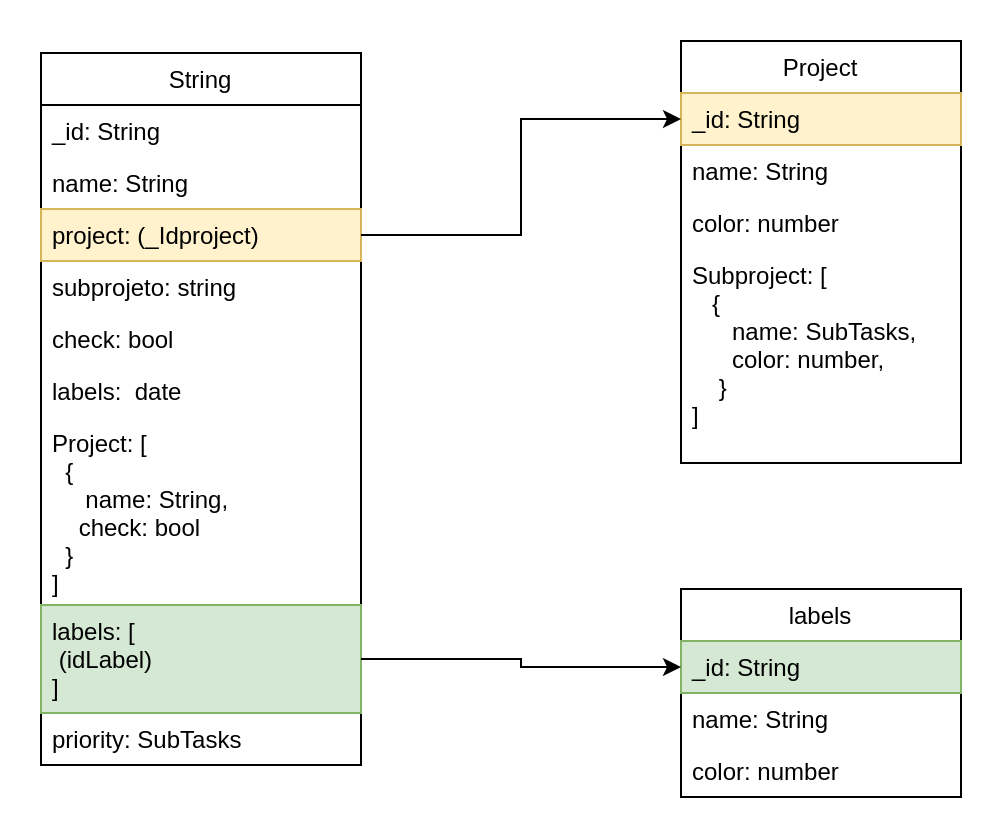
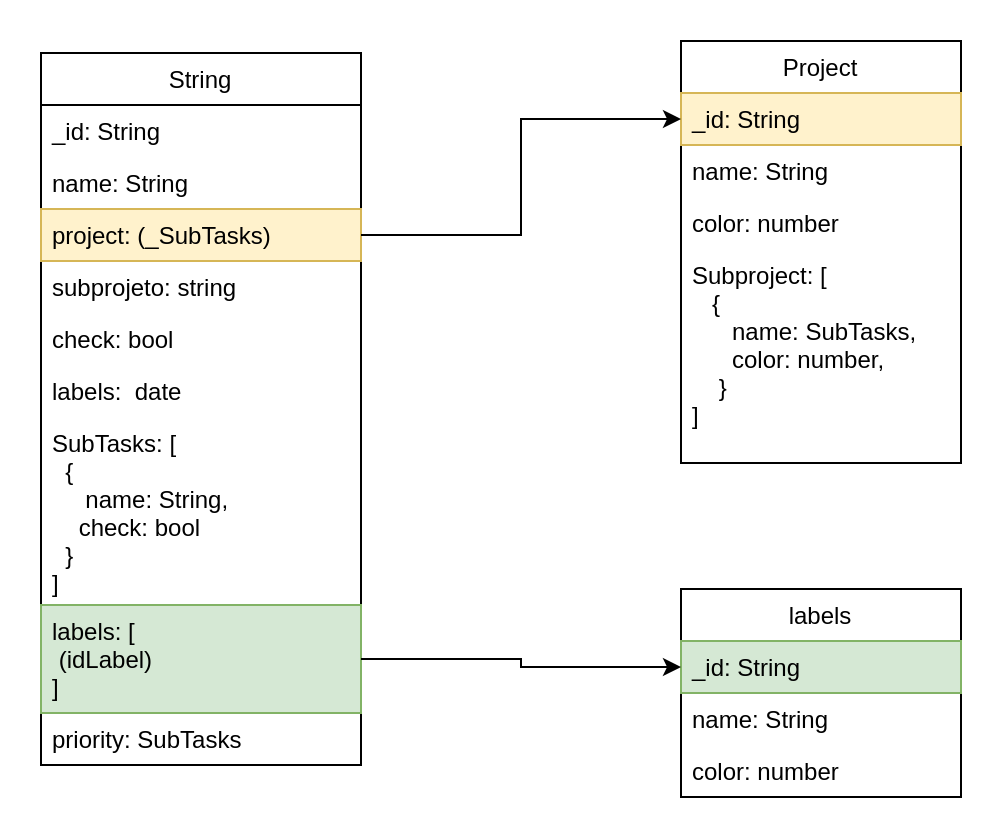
node "project: (_Idproject)": label "project: (_Idproject)" -> "project: (_SubTasks)"
node "Project: [ { name: String, check: bool } ]": label "Project: [ { name: String, check: bool } ]" -> "SubTasks: [ { name: String, check: bool } ]"
